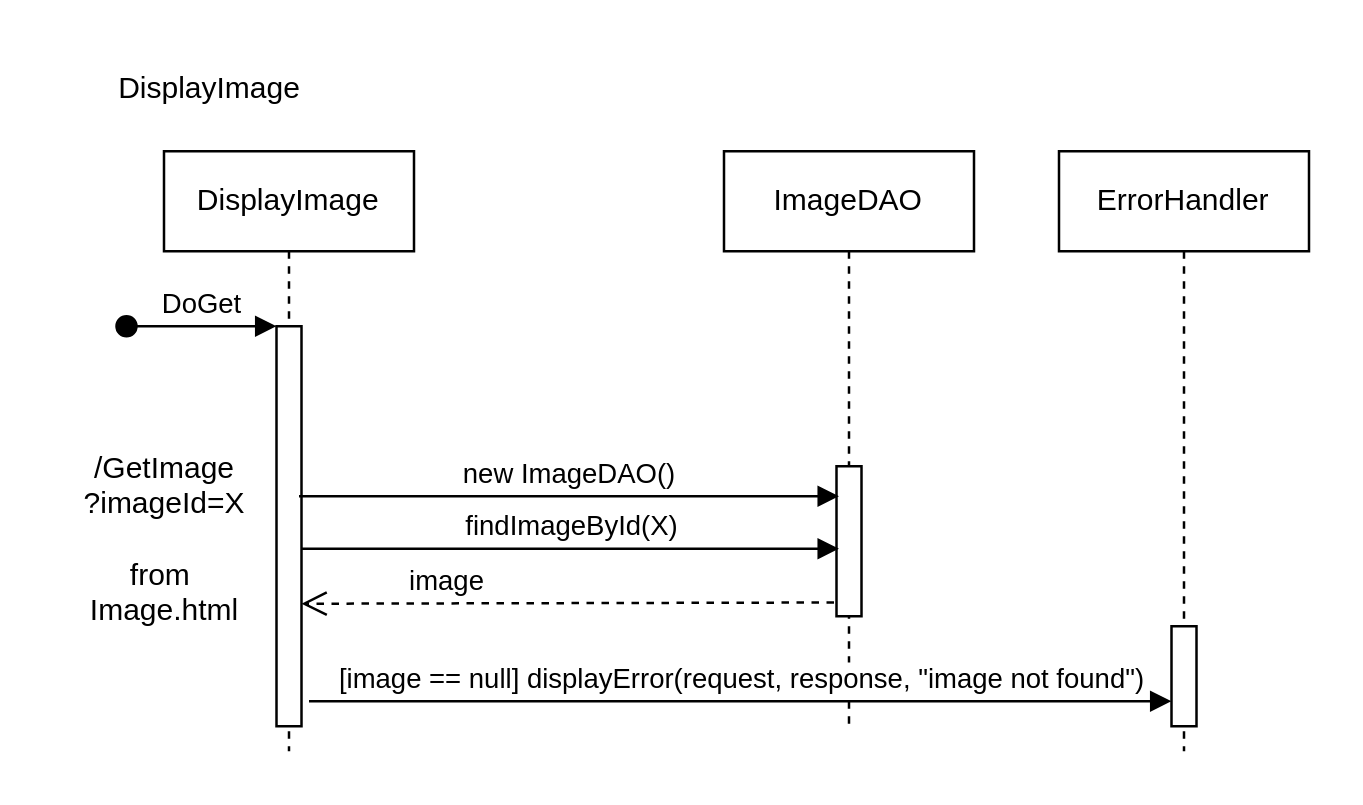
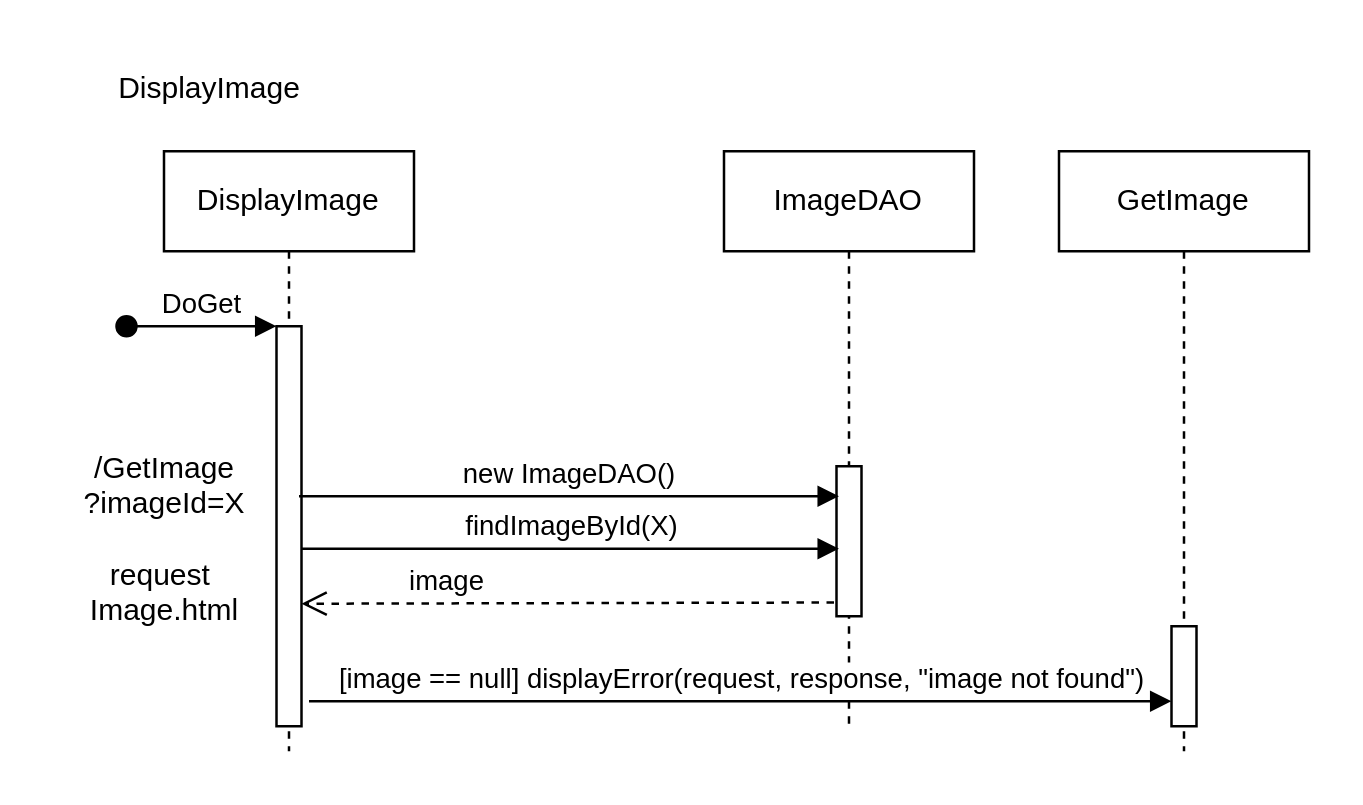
node "ErrorHandler": label "ErrorHandler" -> "GetImage"
node "/GetImage ?imageId=X from Image.html": label "/GetImage ?imageId=X from Image.html" -> "/GetImage ?imageId=X request Image.html"
